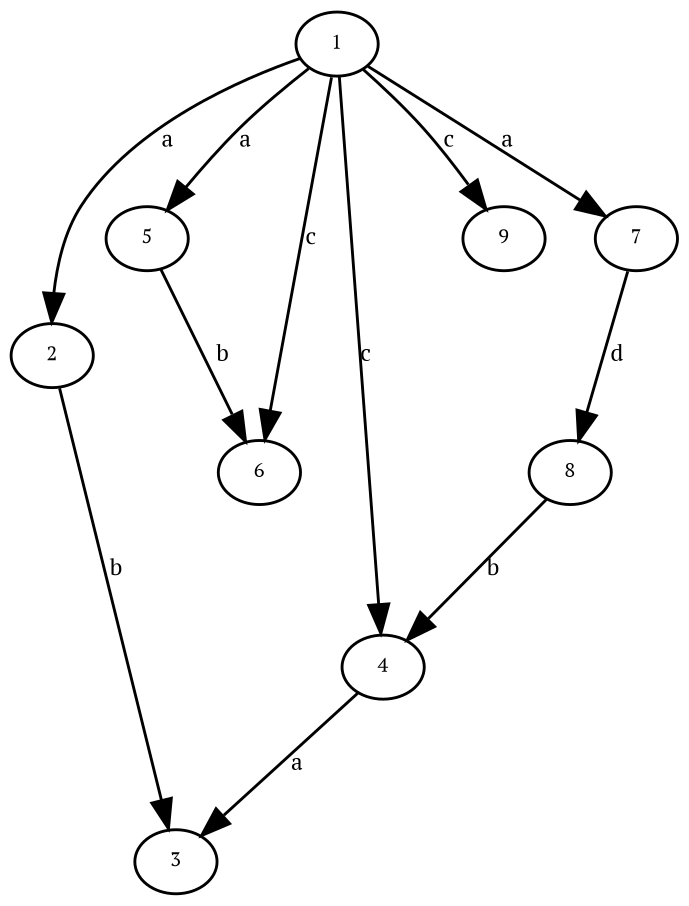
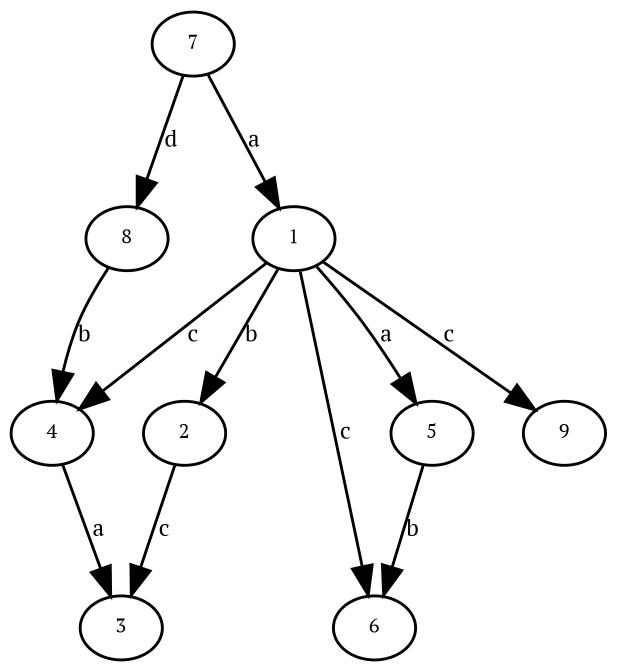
edge "1" -> "7": reversed
edge "1" -> "2": label "a" -> "b"
edge "2" -> "3": label "b" -> "c"
